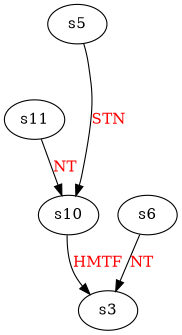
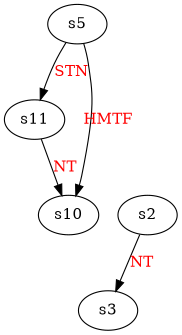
edge "s5" -> "s11": added, label "STN"
edge "s5" -> "s10": label "STN" -> "HMTF"
node "s6": label "s6" -> "s2"
edge "s10" -> "s3": removed, label "HMTF"
